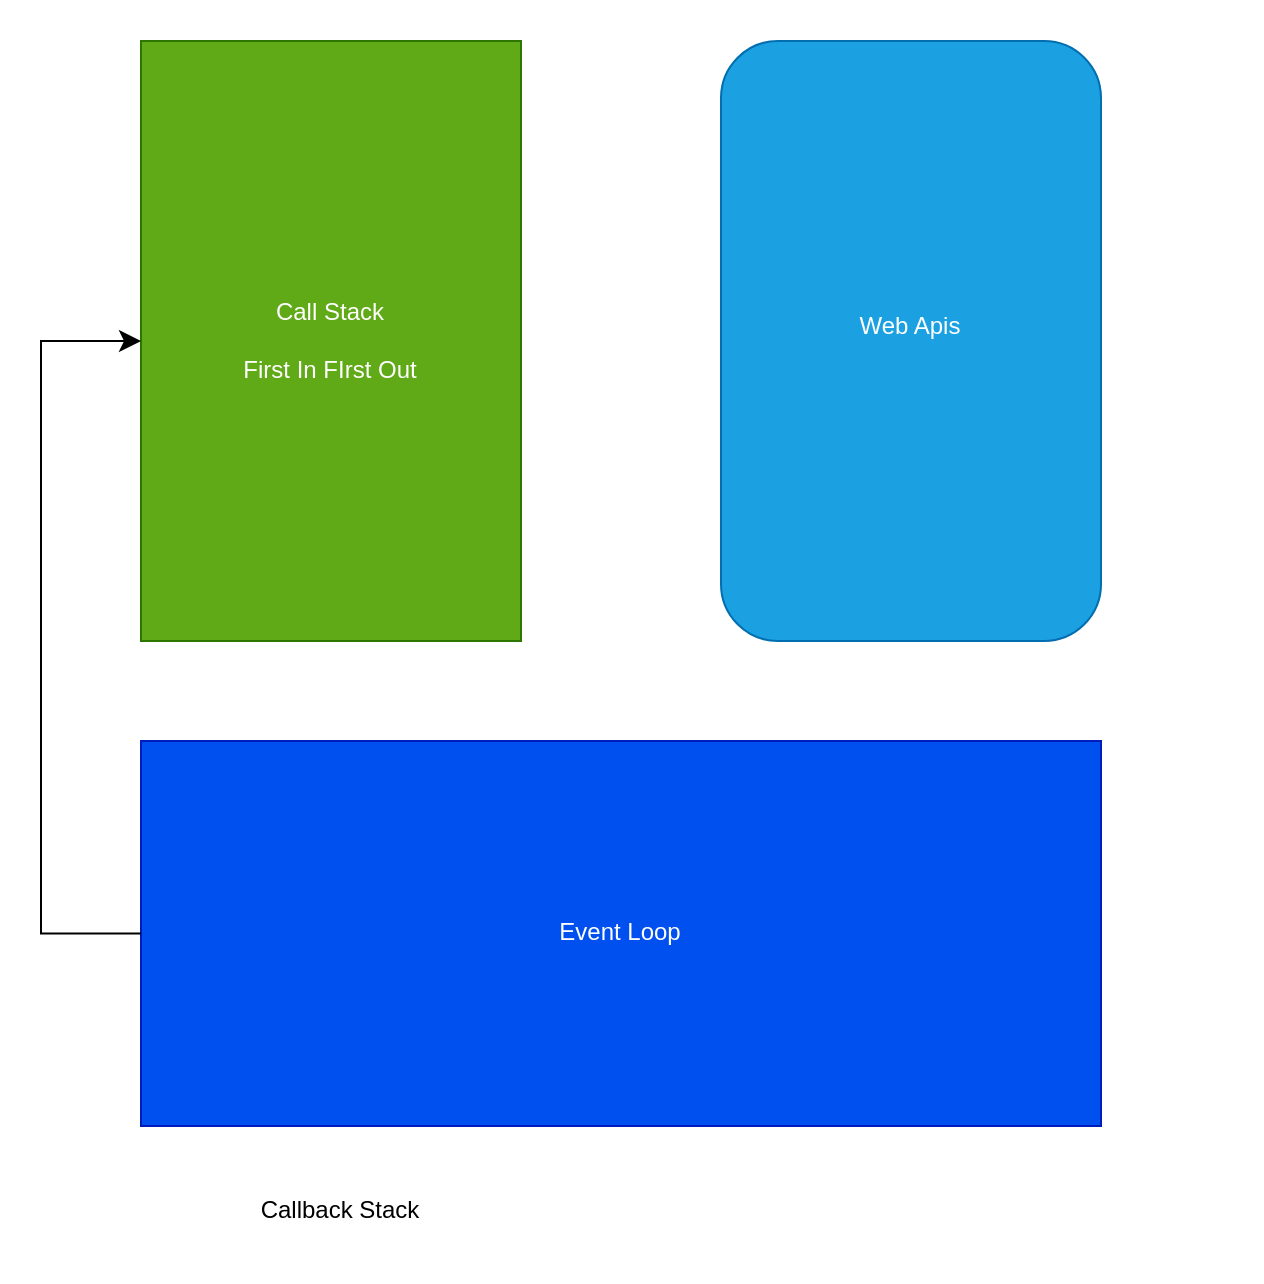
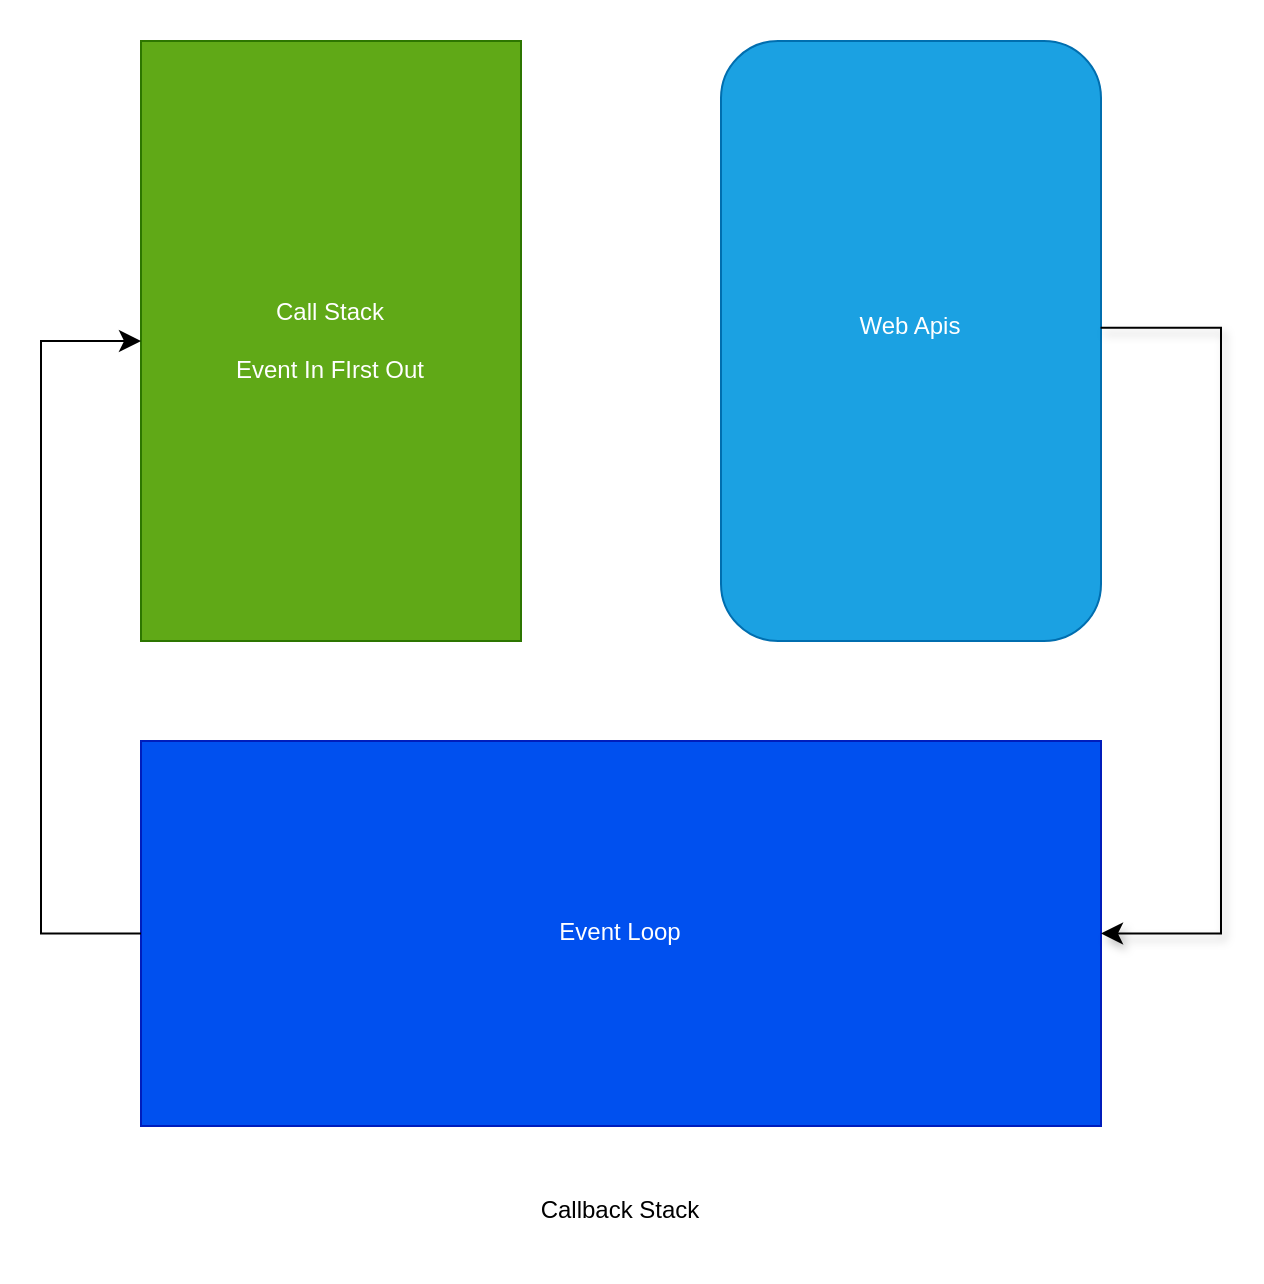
node "Call Stack First In FIrst Out": label "Call Stack First In FIrst Out" -> "Call Stack Event In FIrst Out"
edge "Web Apis" -> "Event Loop": added
node "Callback Stack": moved (341, 1211) -> (621, 1211)
